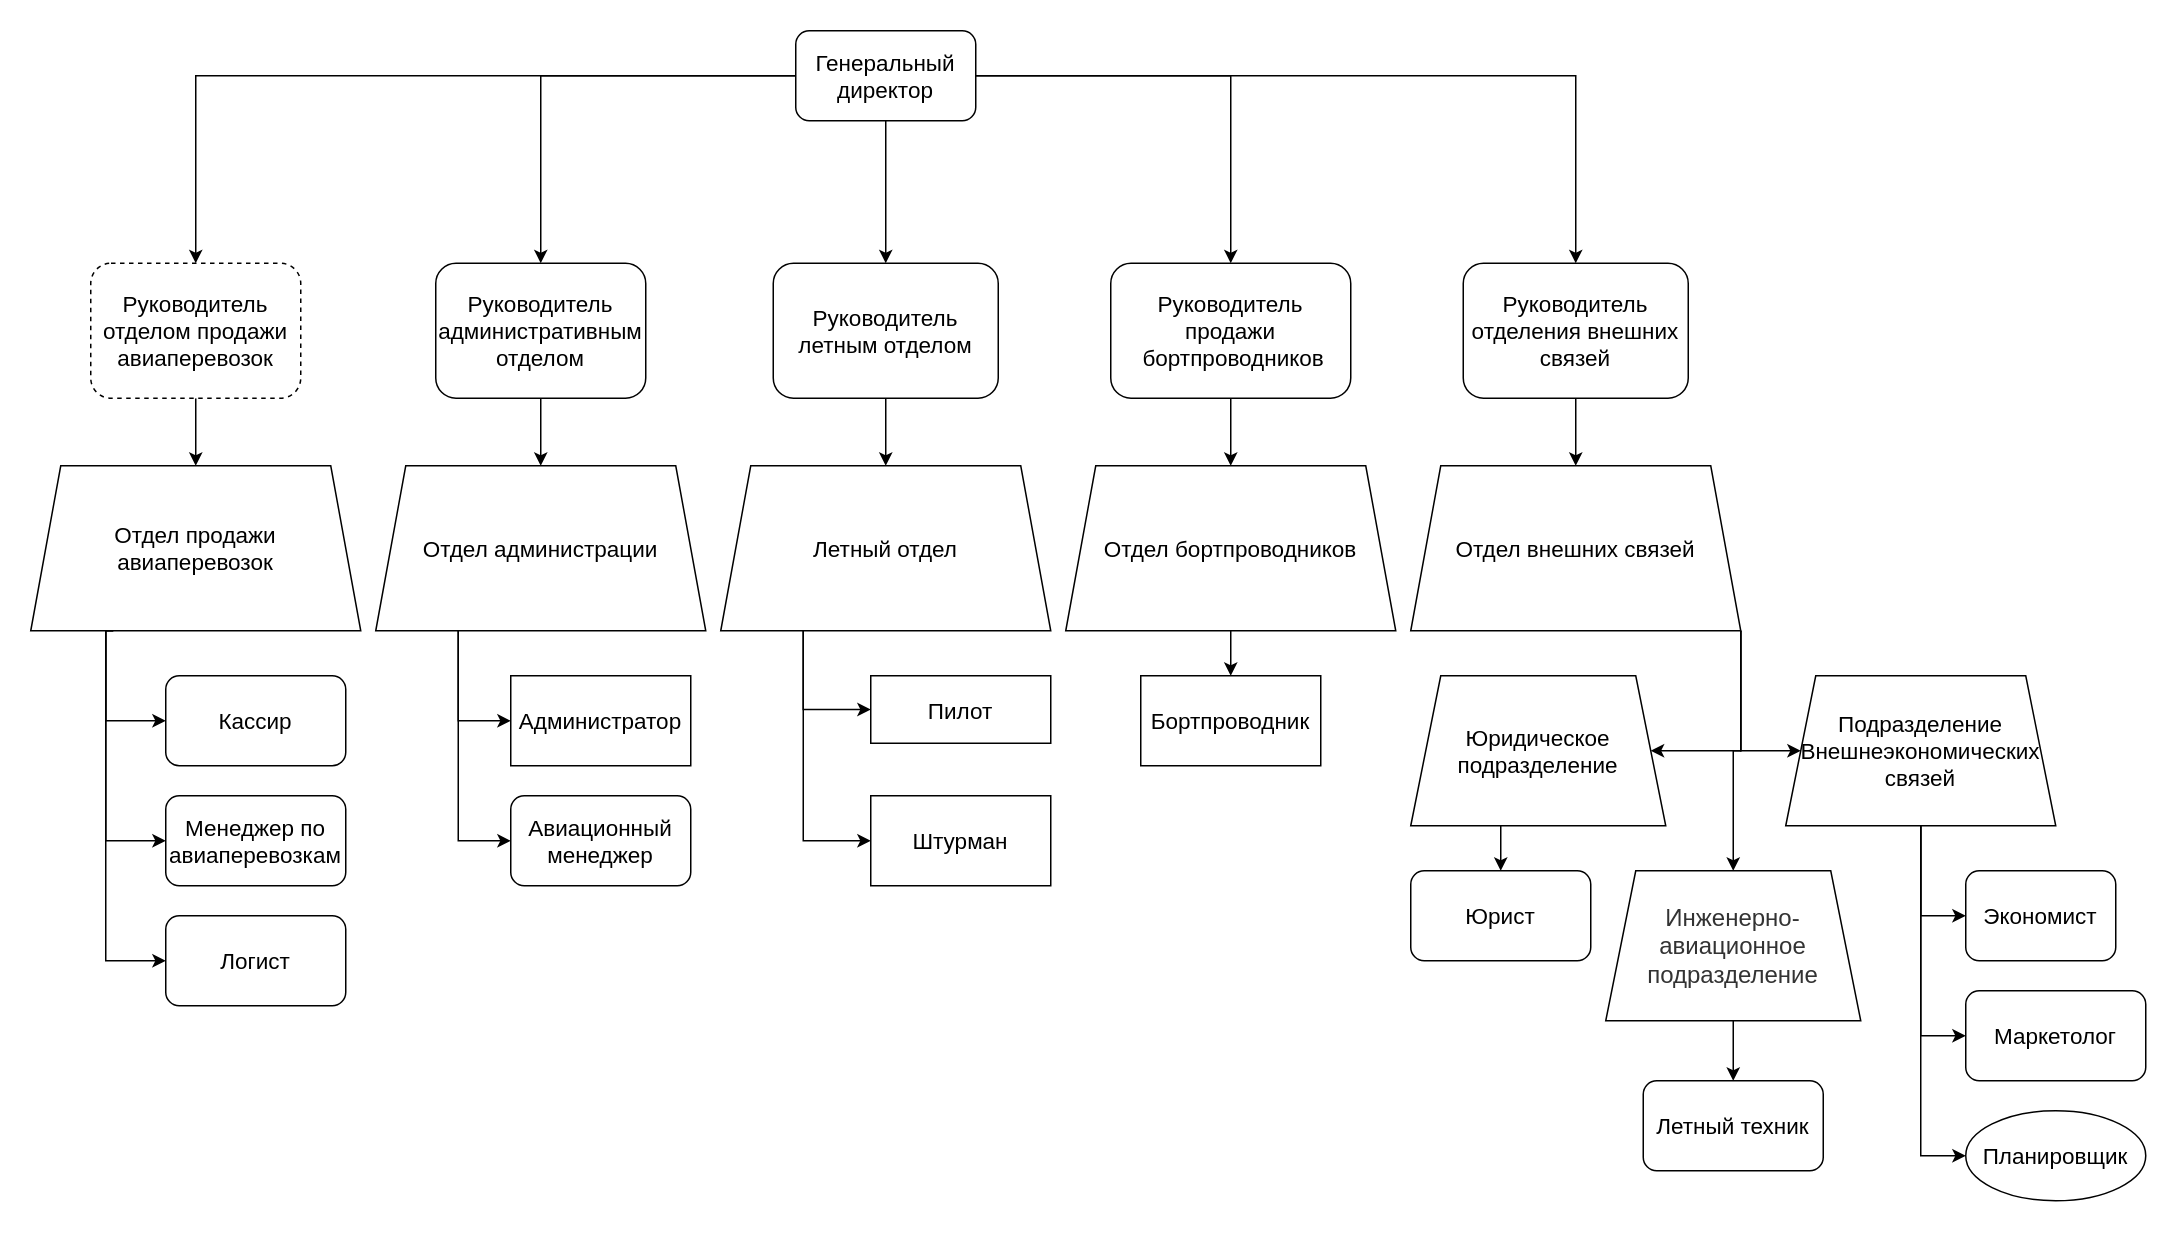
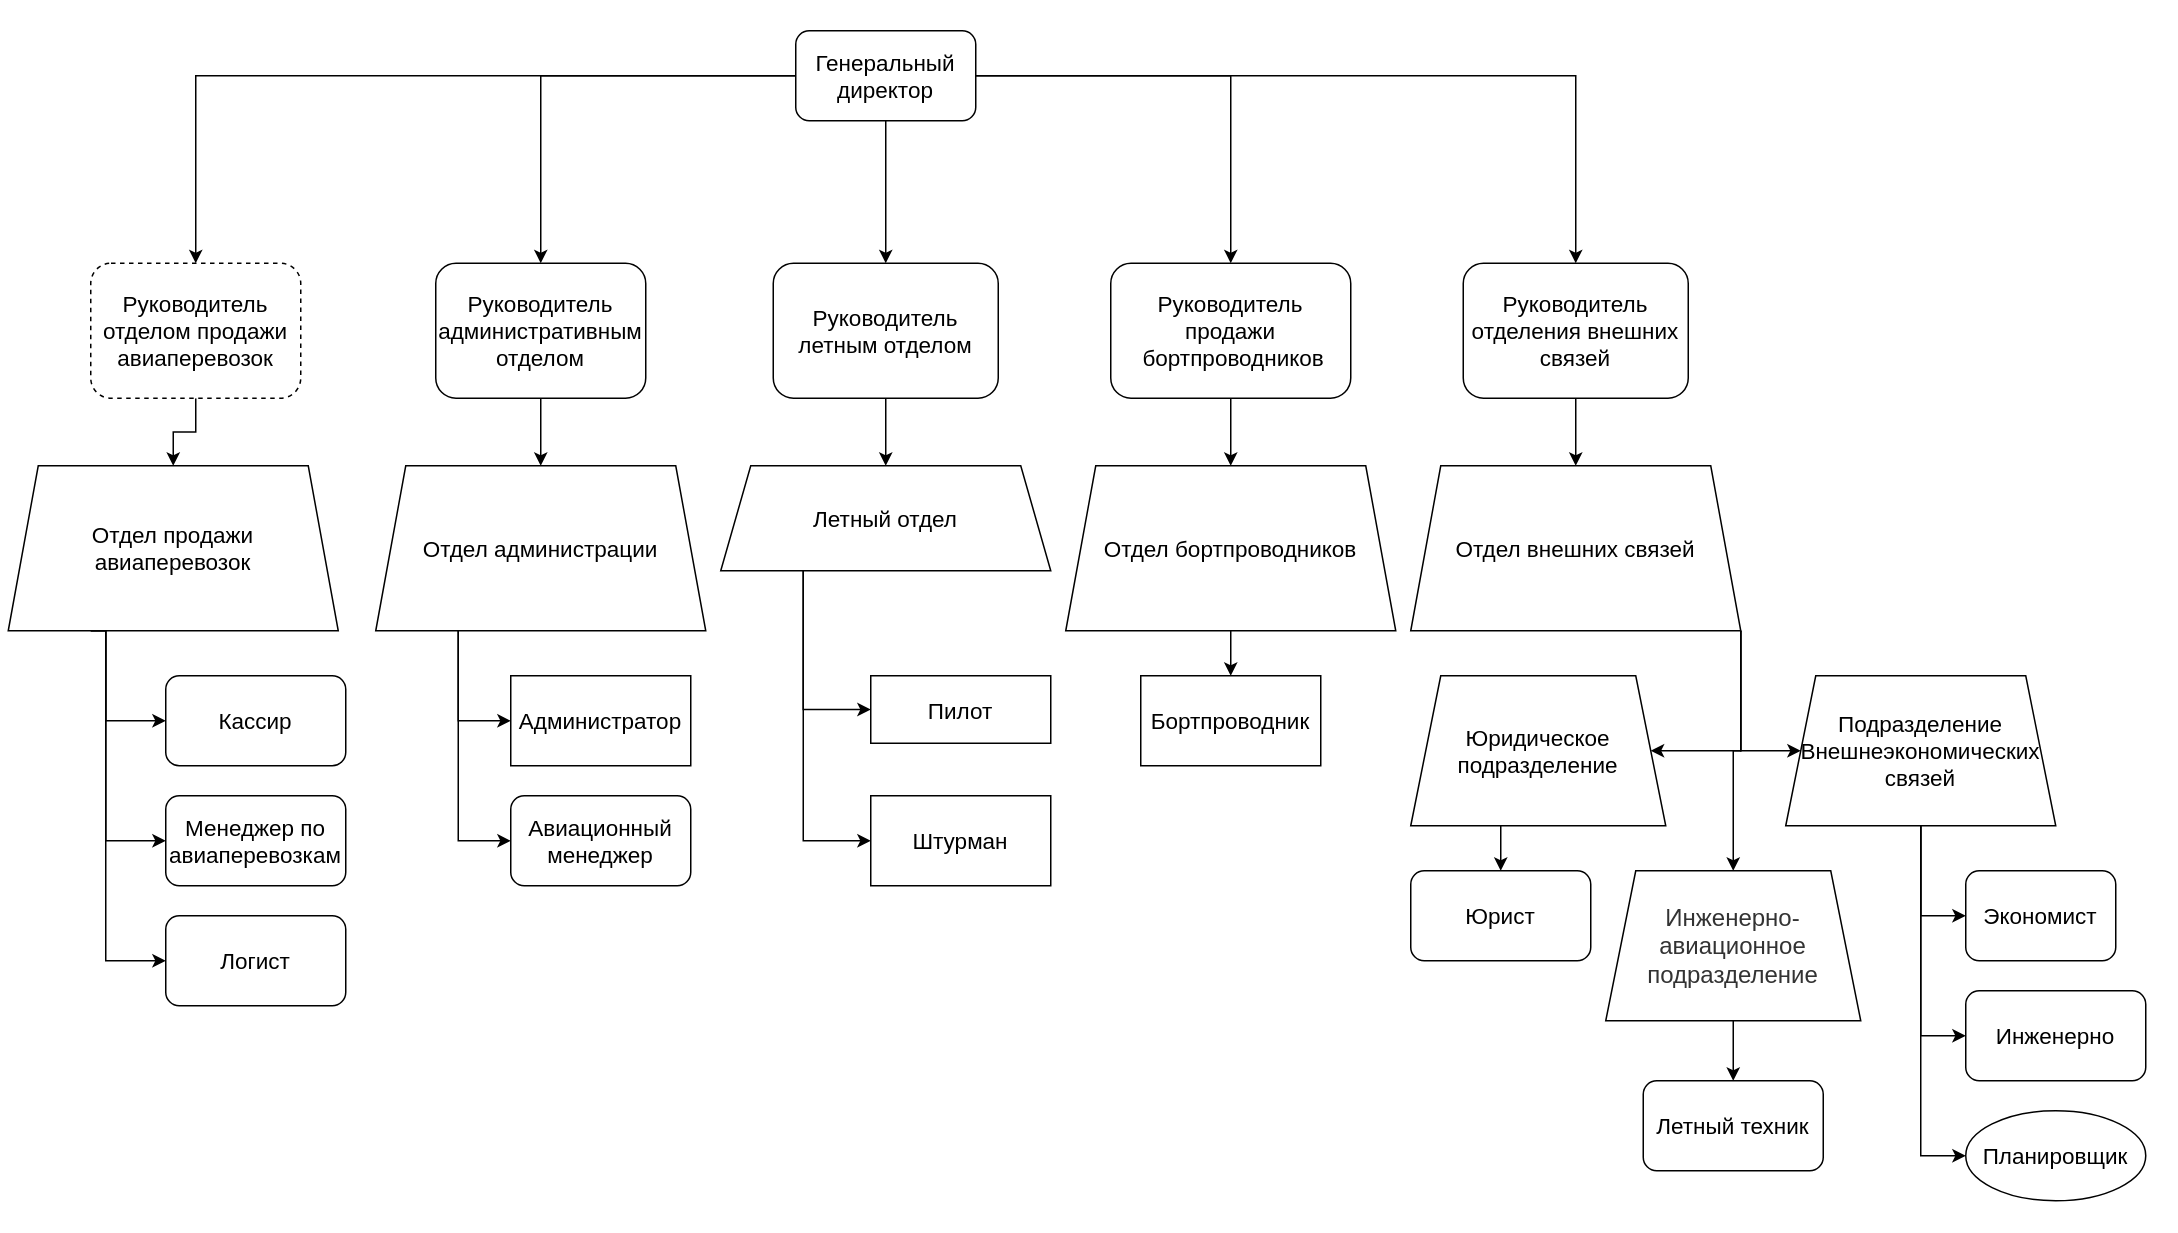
node "Отдел продажи авиаперевозок": moved (196, 548) -> (173, 548)
node "Летный отдел": size 330x165 -> 330x105
node "Маркетолог": label "Маркетолог" -> "Инженерно"
